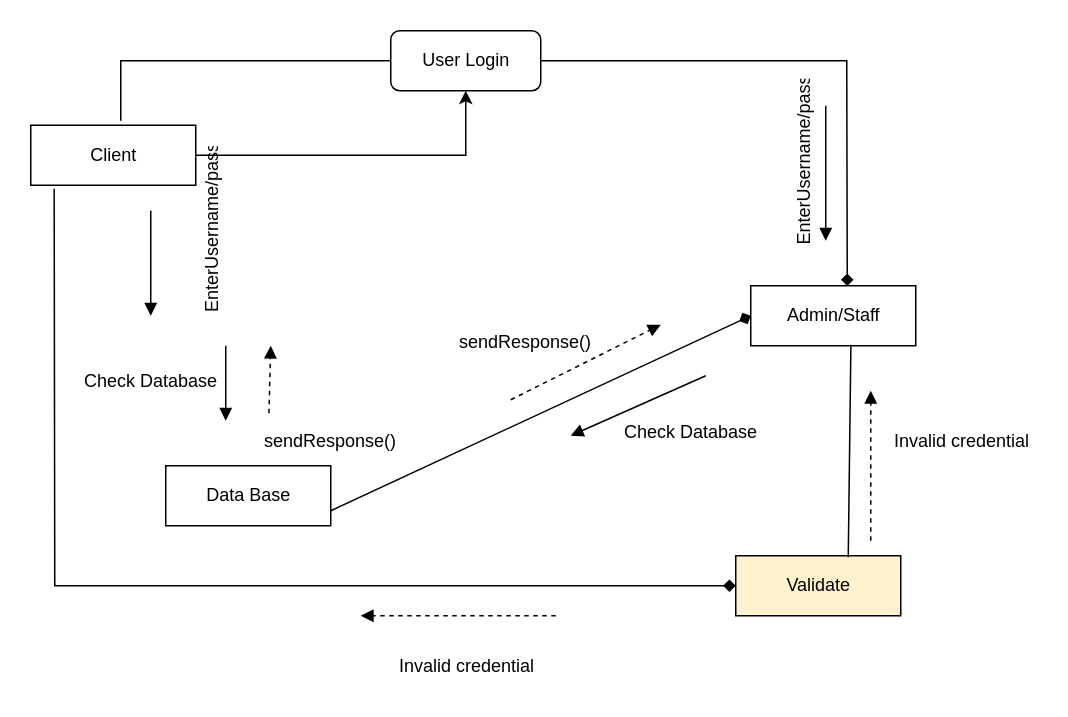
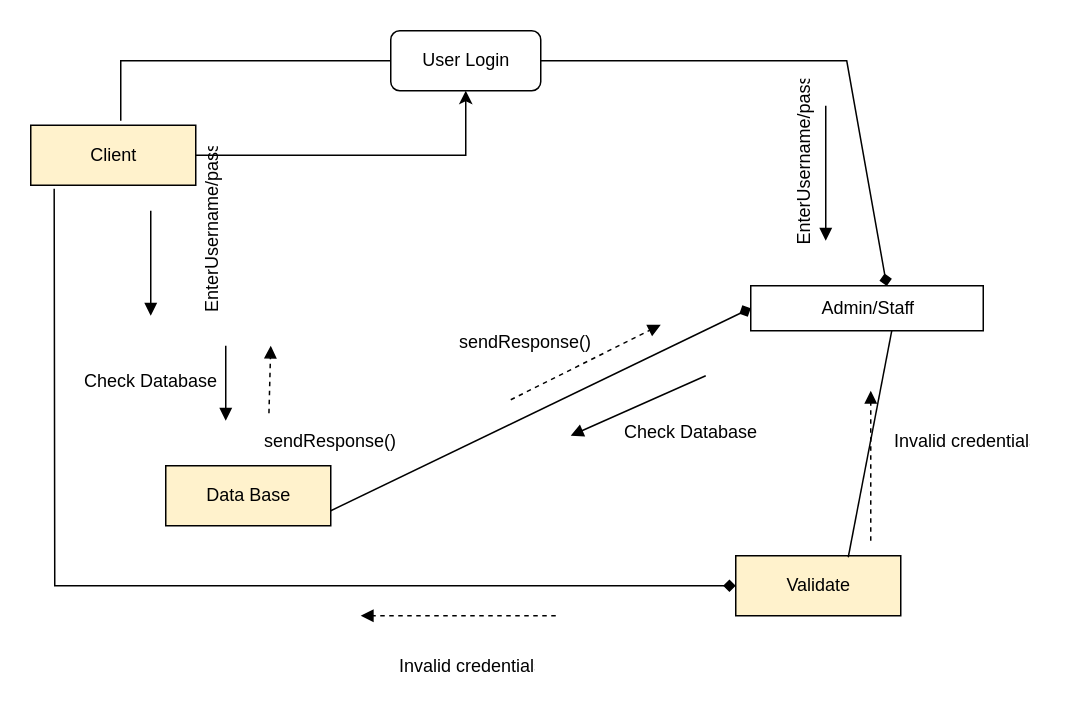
node "Client": fillcolor #ffffff -> #fff2cc
node "Admin/Staff": size 165x60 -> 233x45
node "Data Base": fillcolor #ffffff -> #fff2cc
